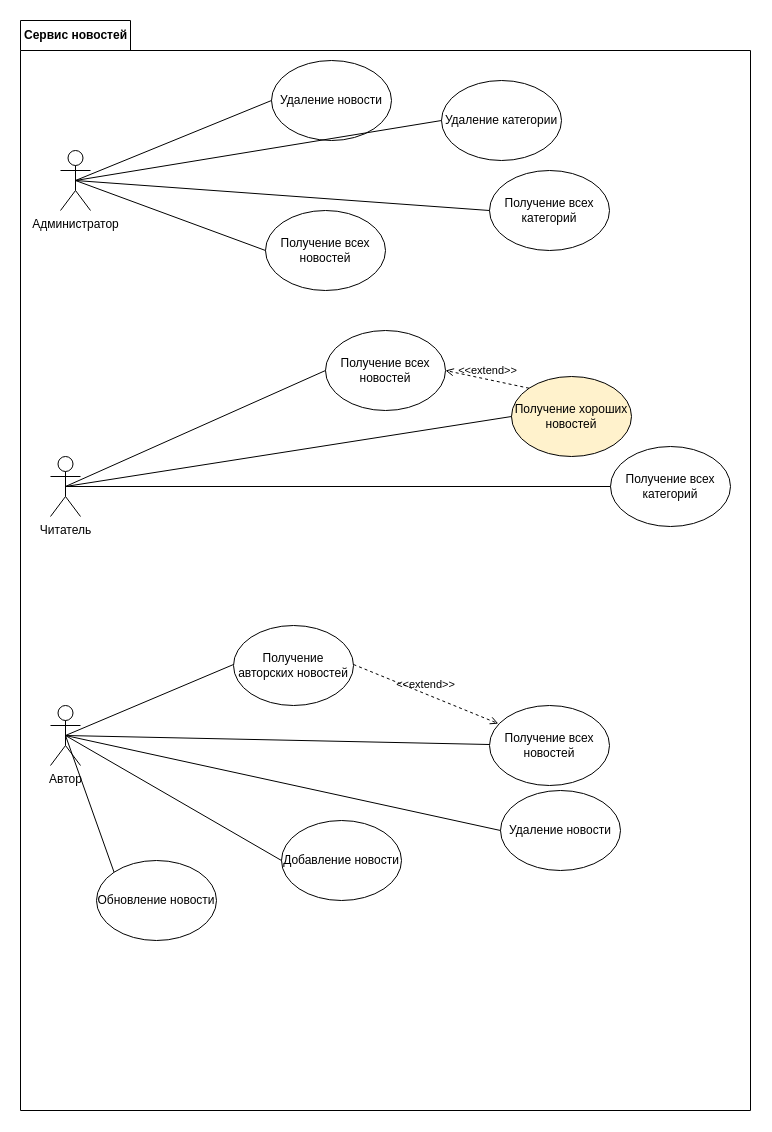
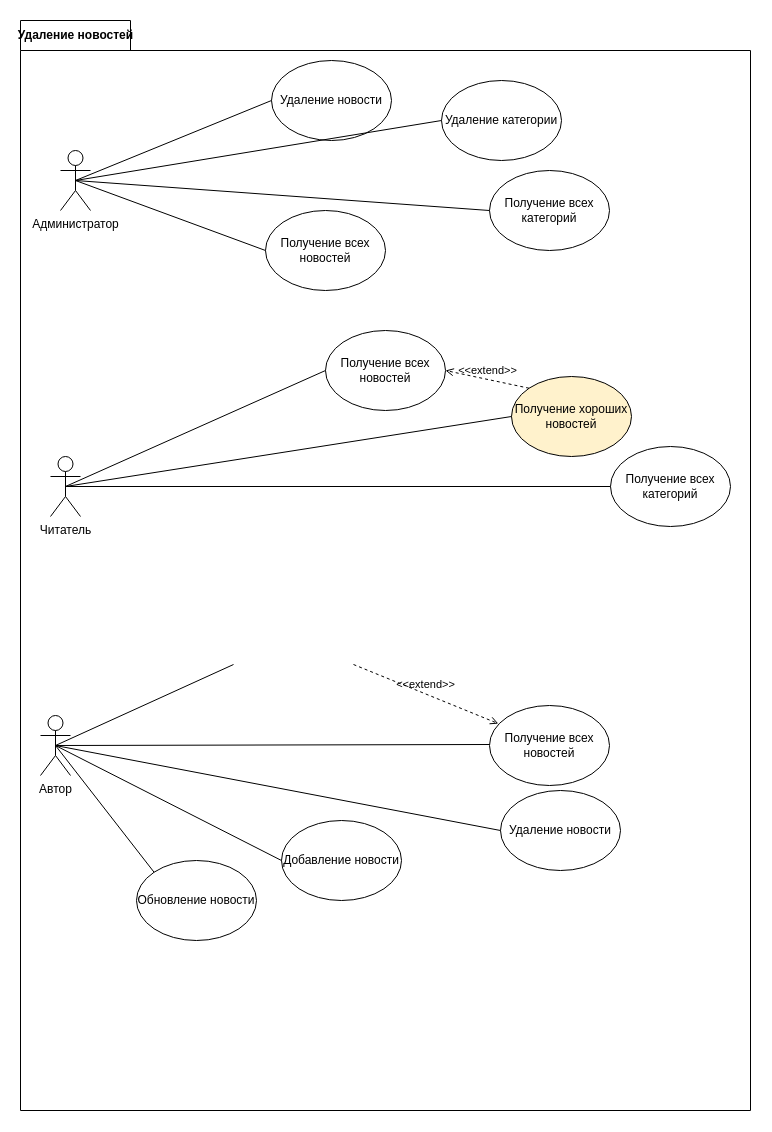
node "Сервис новостей": label "Сервис новостей" -> "Удаление новостей"
node "Получение авторских новостей": removed
node "Автор": moved (66, 736) -> (56, 746)
node "Обновление новости": moved (157, 901) -> (197, 901)
